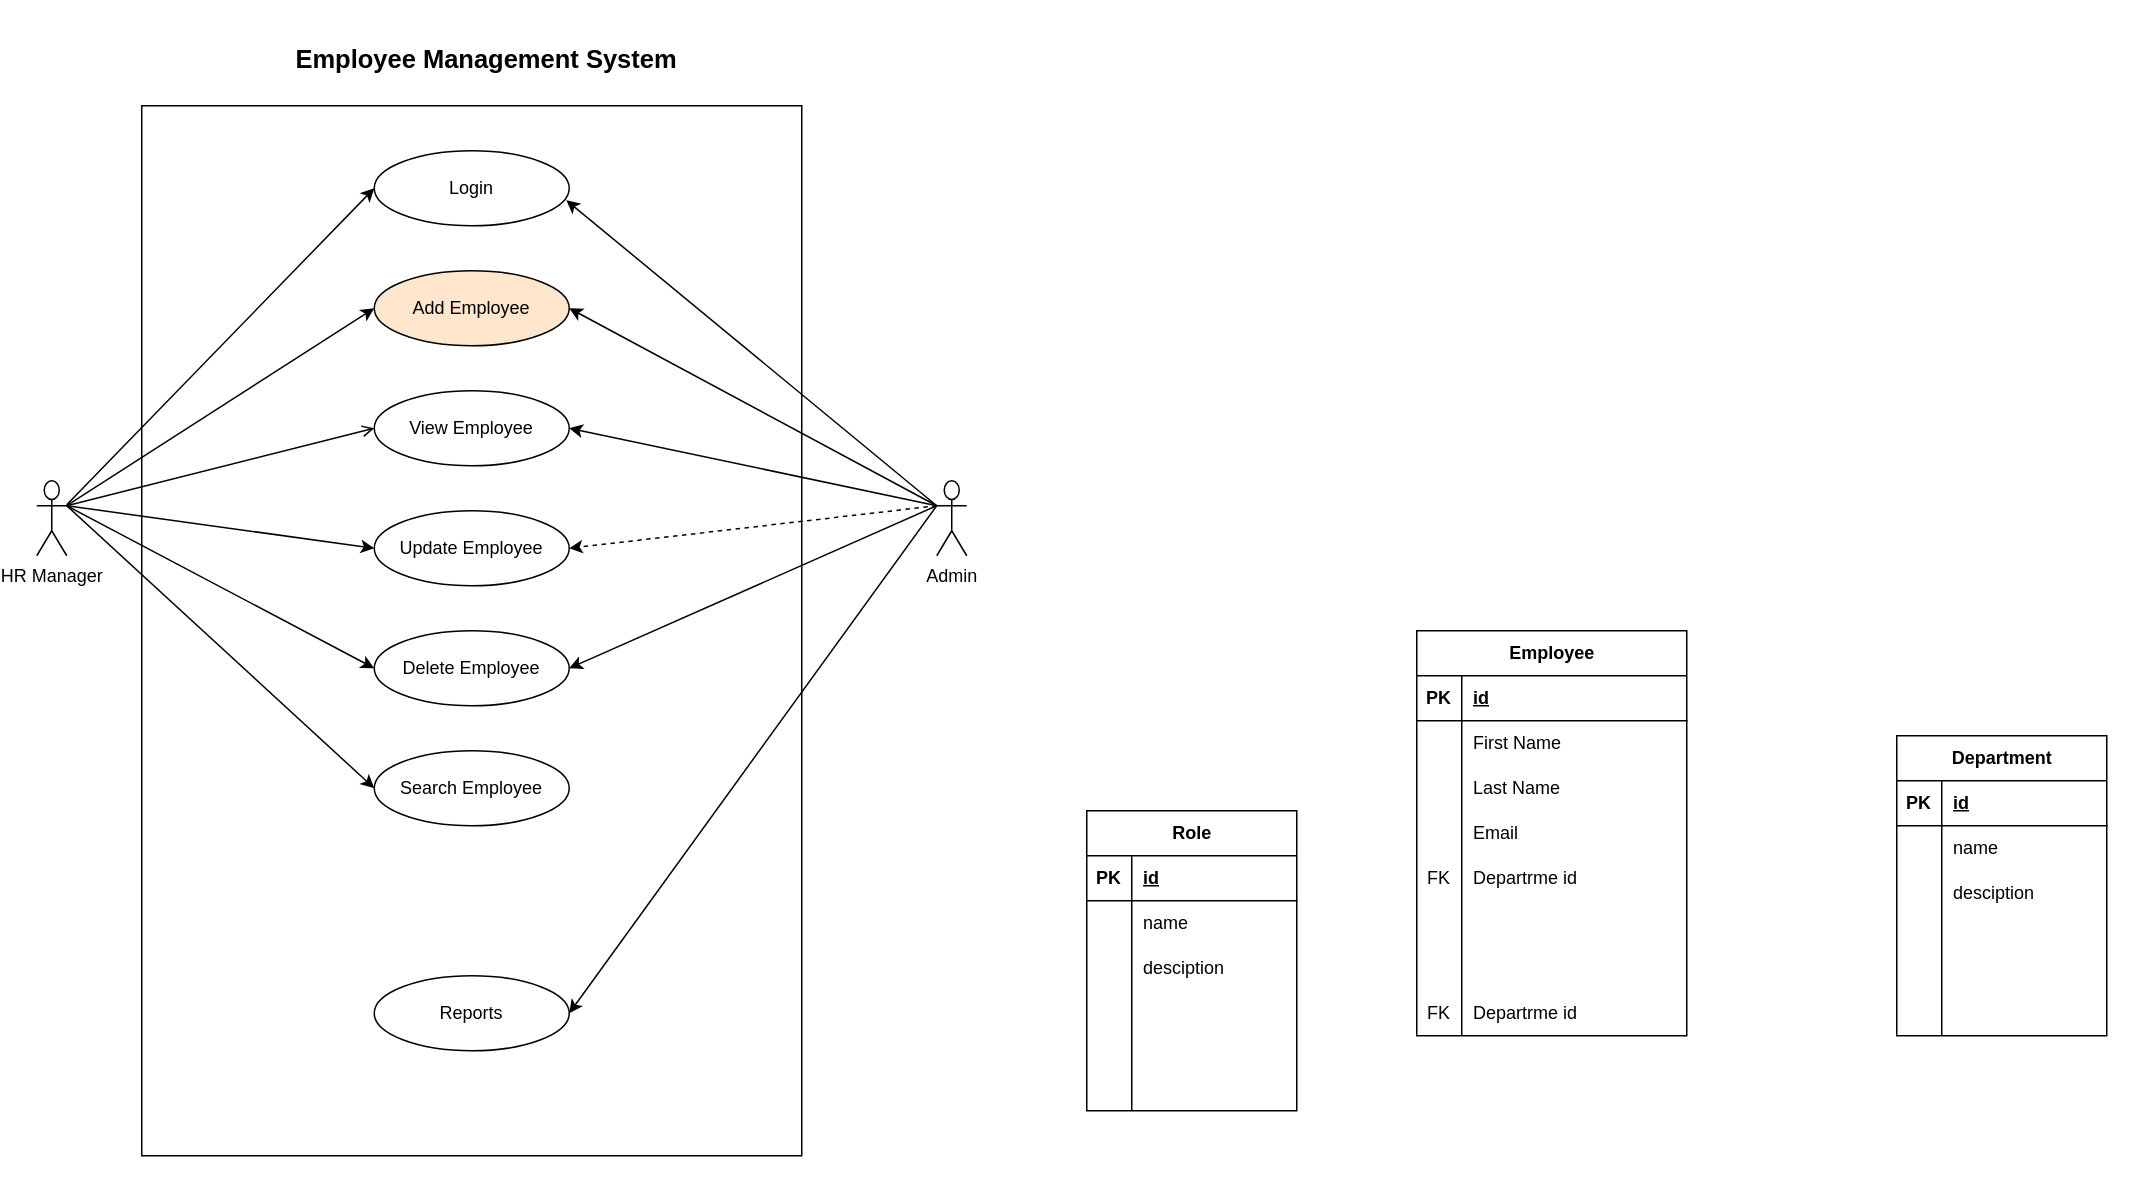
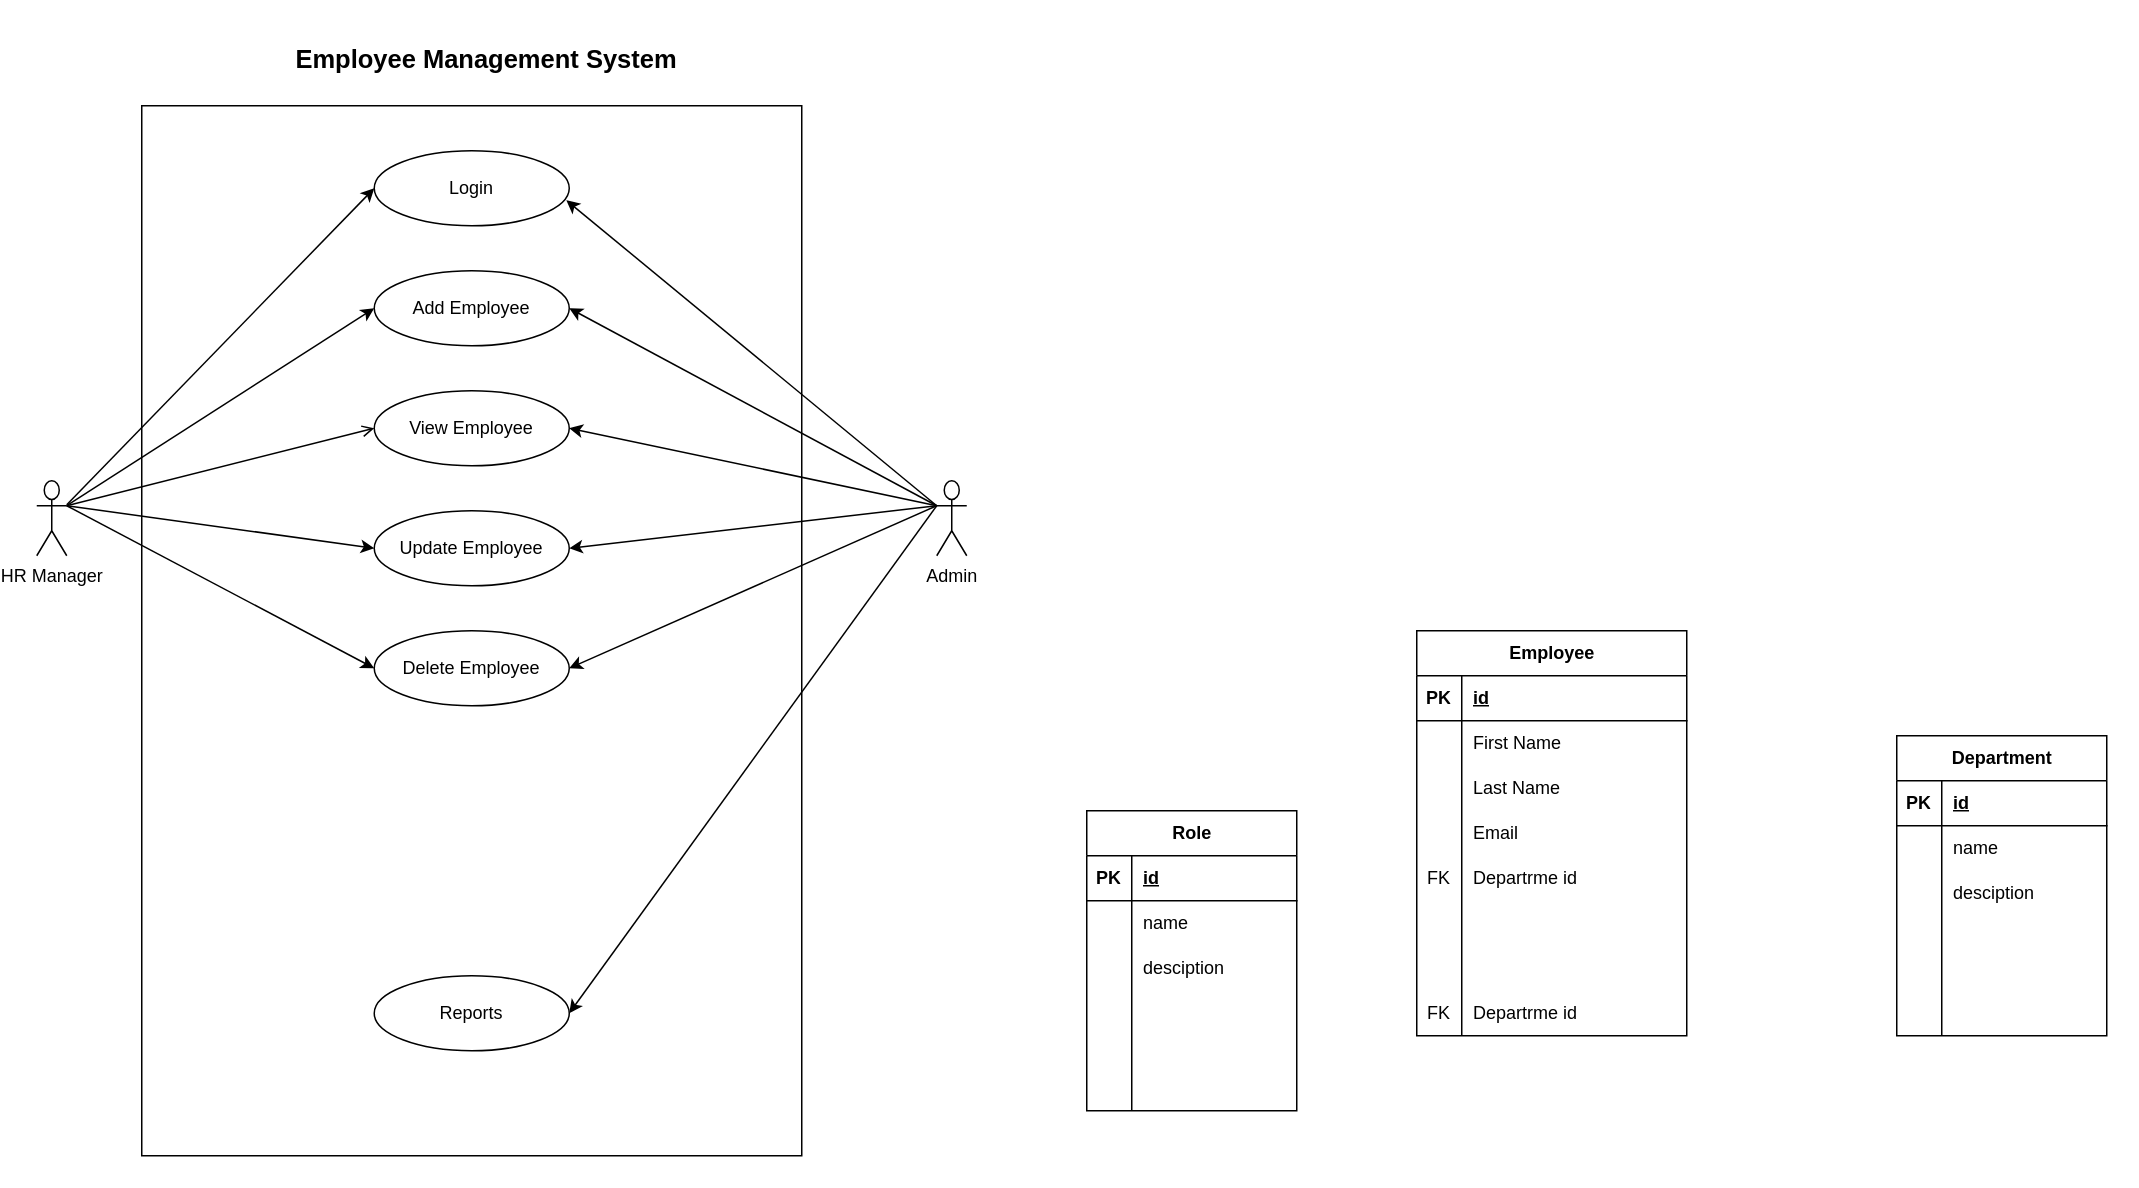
node "Add Employee": fillcolor #ffe6cc -> #ffffff
edge "Admin" -> "Update Employee": style dashed -> solid
edge "HR Manager" -> "Search Employee": removed
node "Search Employee": removed
